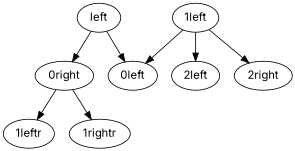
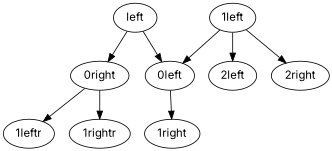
node "1right": added
